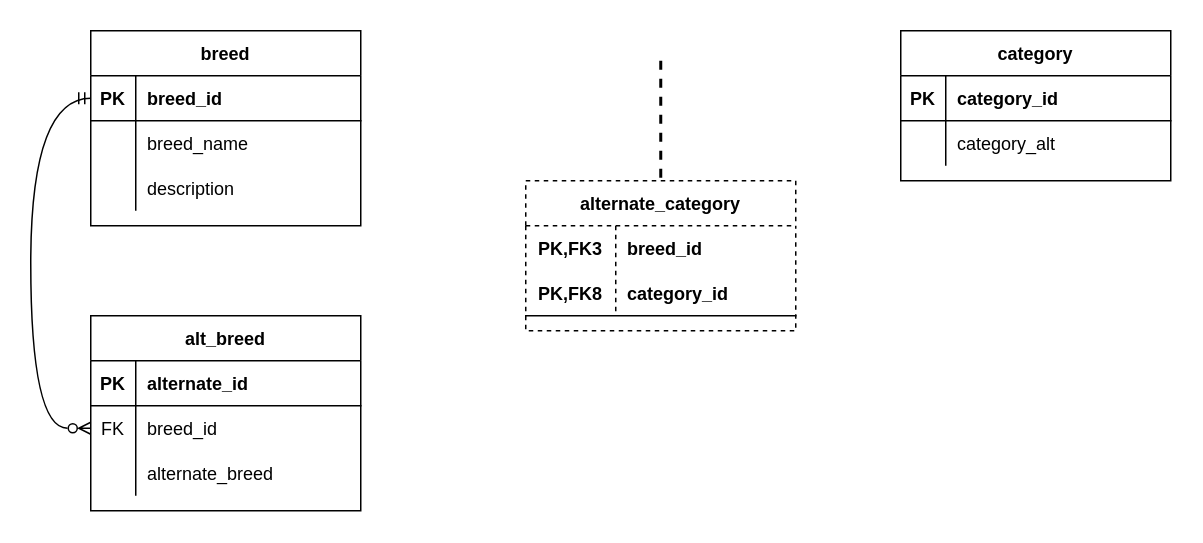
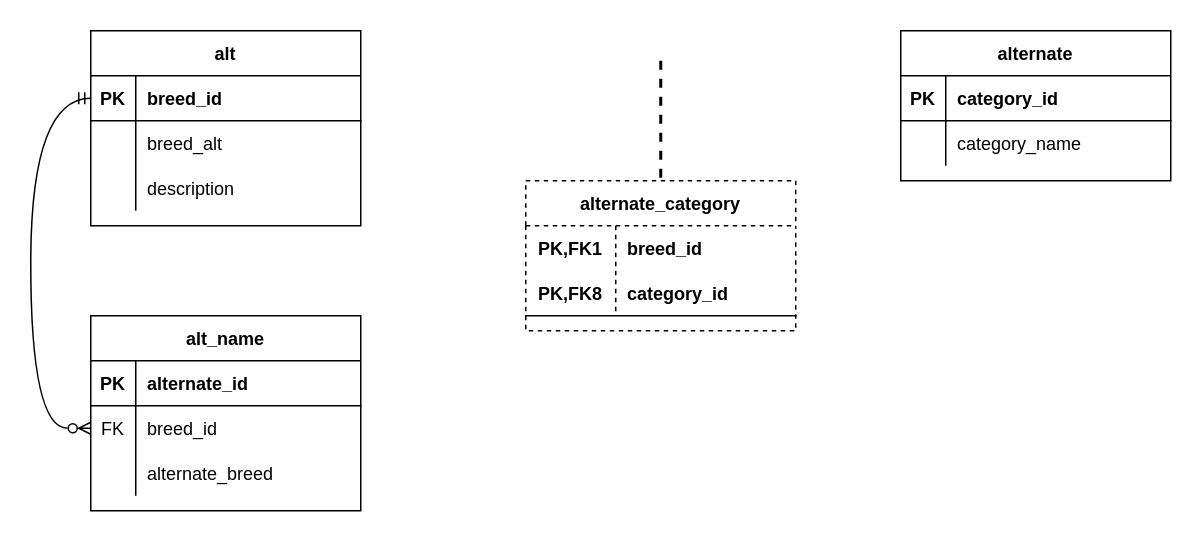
node "breed": label "breed" -> "alt"
node "category": label "category" -> "alternate"
node "breed_name": label "breed_name" -> "breed_alt"
node "category_alt": label "category_alt" -> "category_name"
node "PK,FK3": label "PK,FK3" -> "PK,FK1"
node "alt_breed": label "alt_breed" -> "alt_name"
